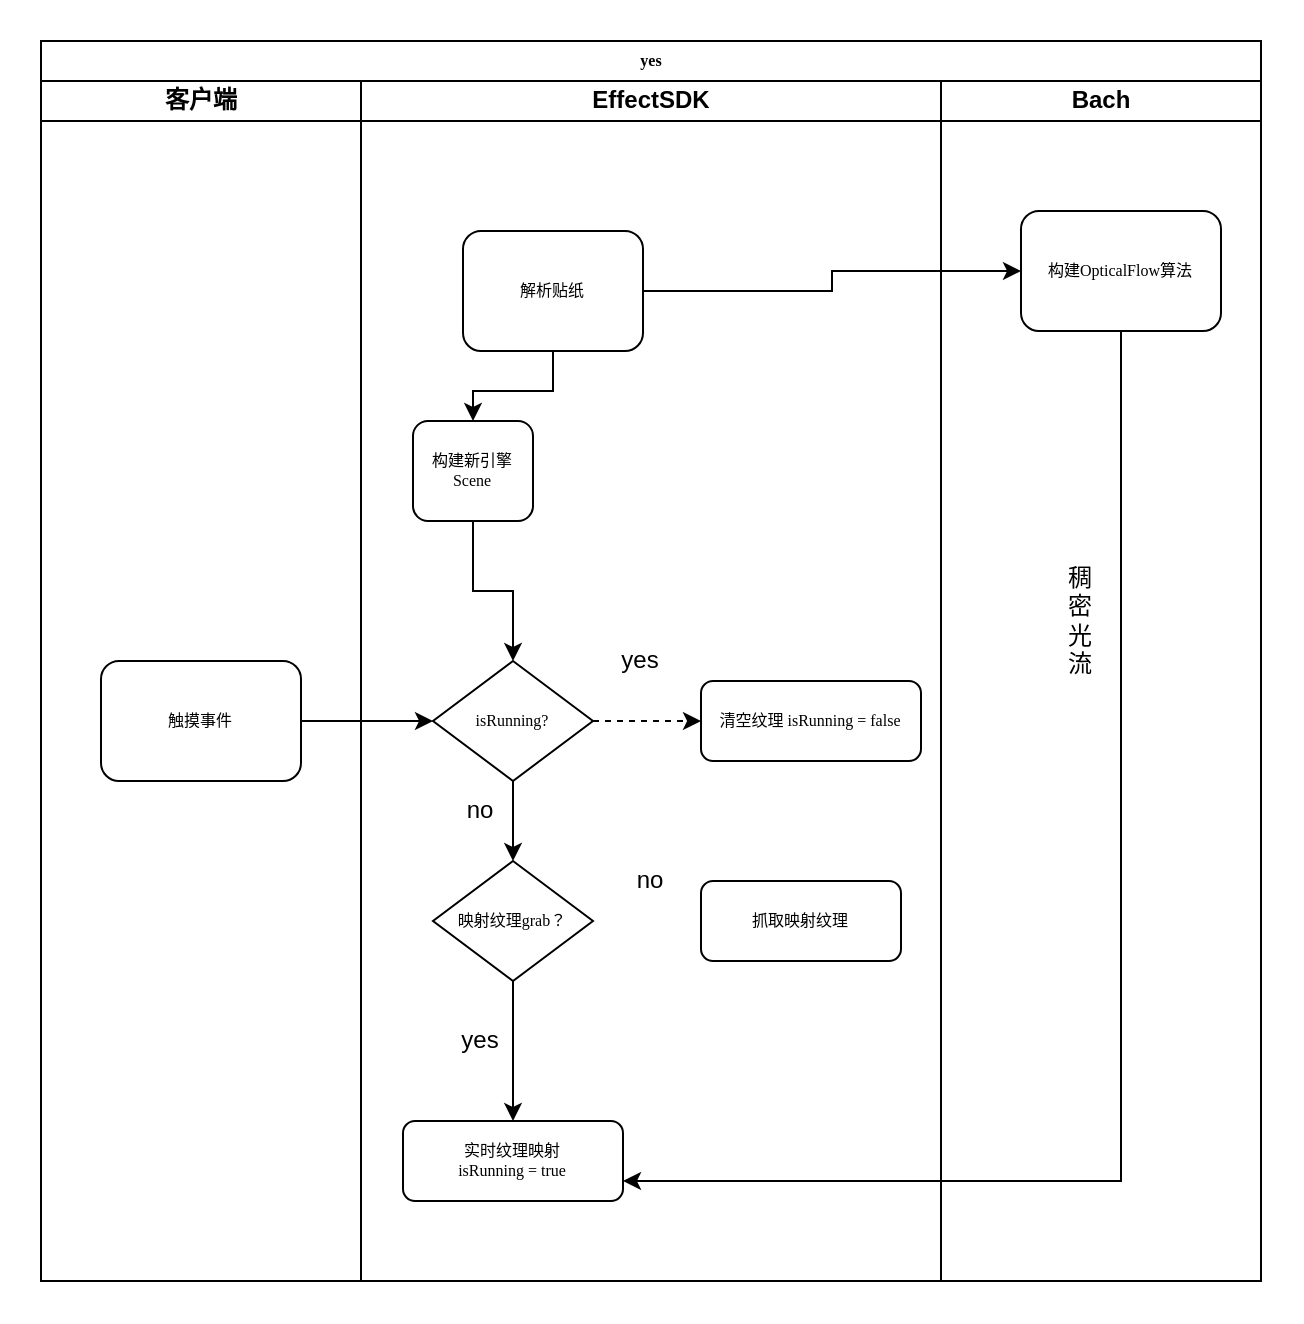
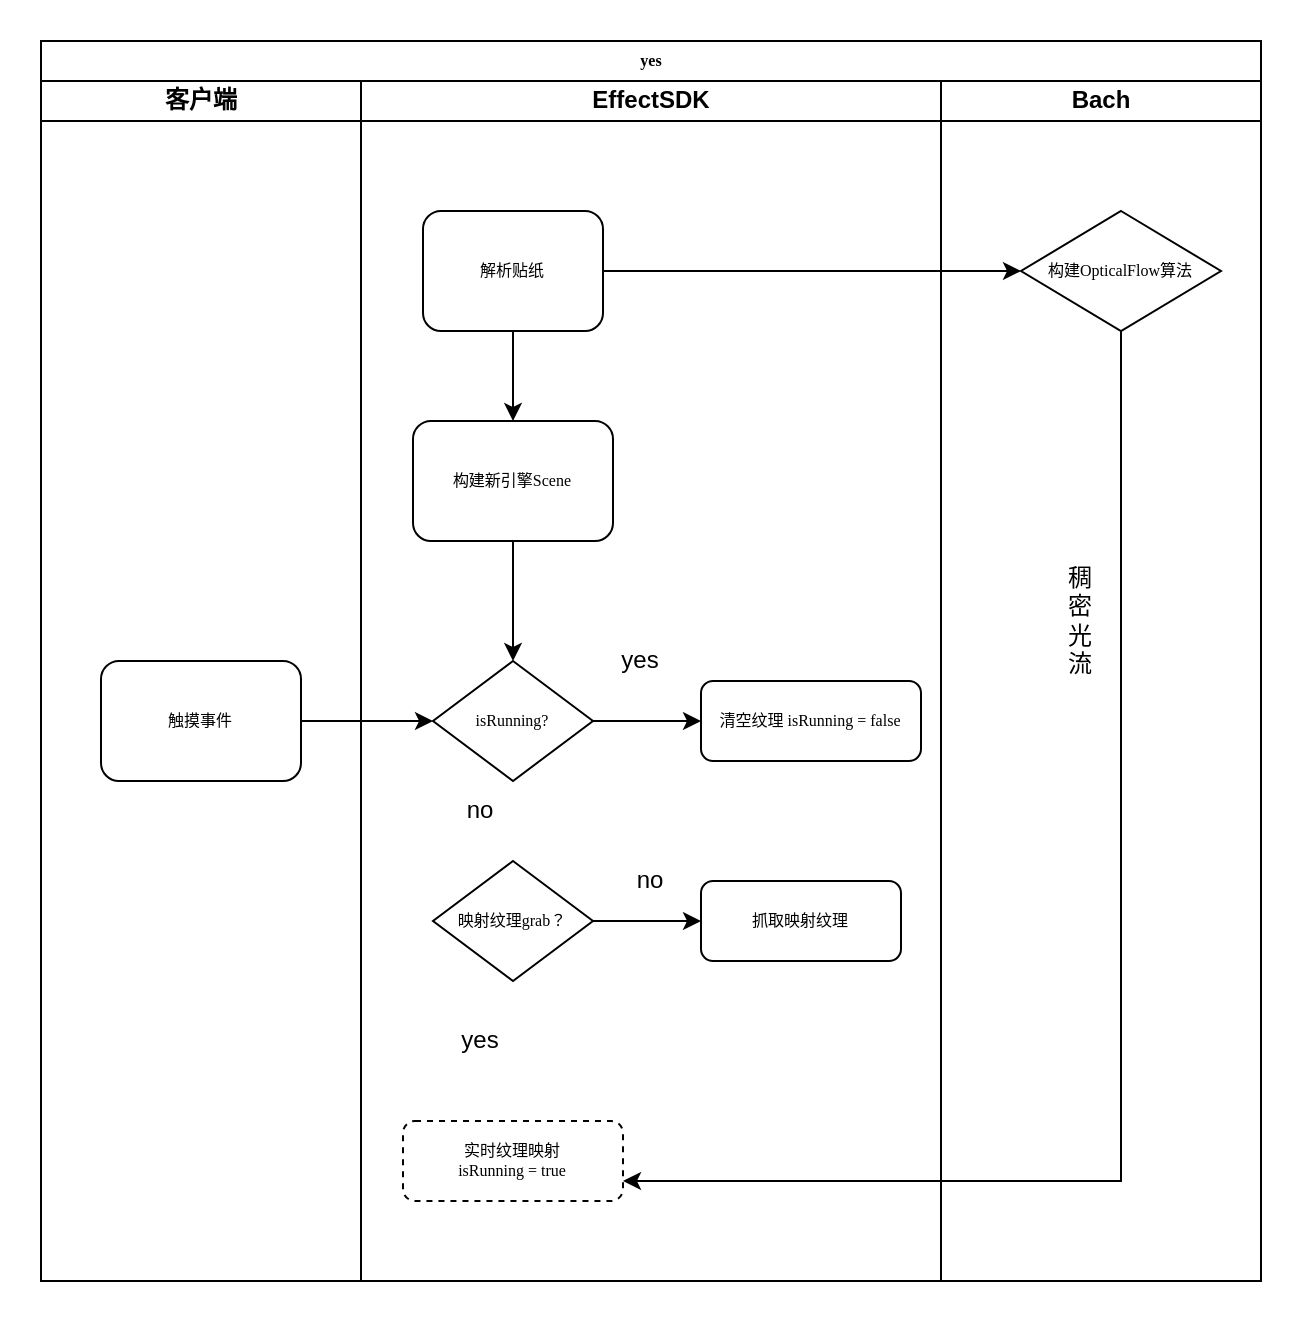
node "构建OpticalFlow算法": shape rounded rectangle -> diamond
node "解析贴纸": moved (553, 291) -> (513, 271)
node "构建新引擎Scene": size 120x100 -> 200x120
edge "isRunning?" -> "清空纹理 isRunning = false": style dashed -> solid
edge "isRunning?" -> "映射纹理grab？": removed
edge "映射纹理grab？" -> "抓取映射纹理": added
edge "映射纹理grab？" -> "实时纹理映射 isRunning = true": removed
node "实时纹理映射 isRunning = true": style solid -> dashed
